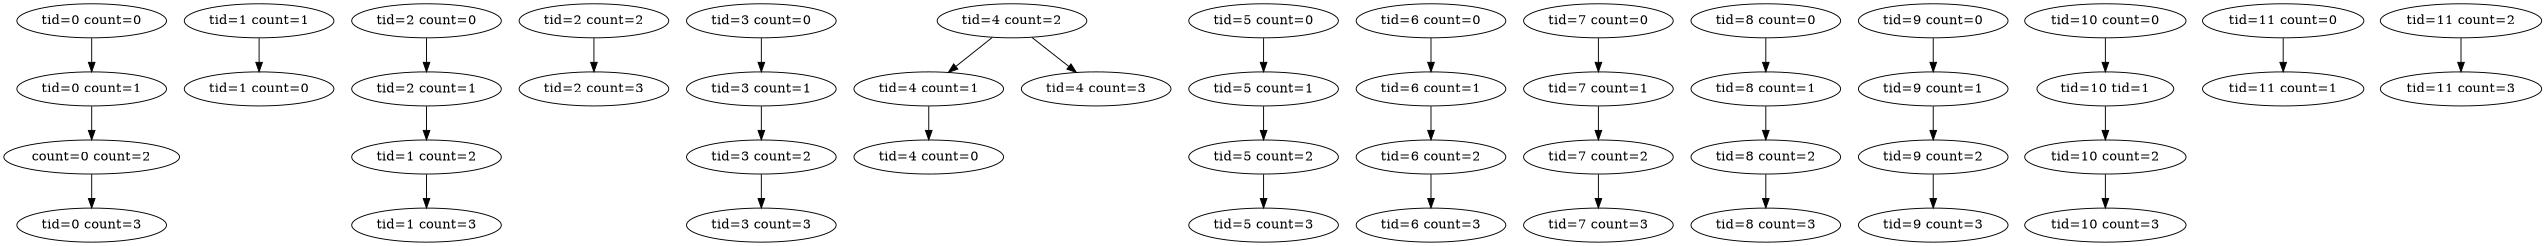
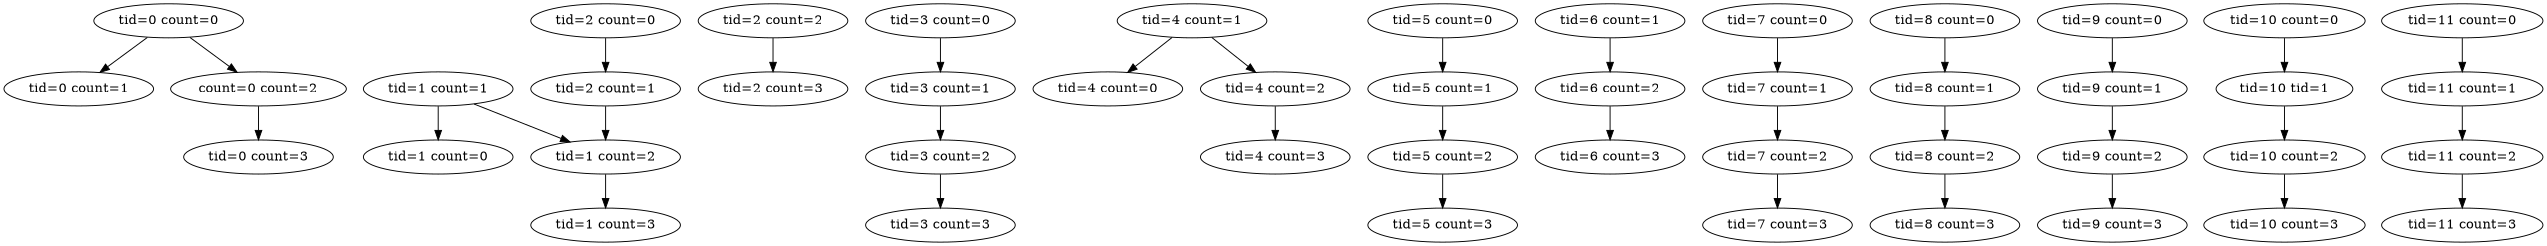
node "tid=6 count=0": removed
edge "tid=4 count=2" -> "tid=4 count=1": reversed
edge "tid=0 count=1" -> "count=0 count=2": now "tid=0 count=0" -> "count=0 count=2"
edge "tid=11 count=1" -> "tid=11 count=2": added
edge "tid=1 count=1" -> "tid=1 count=2": added
